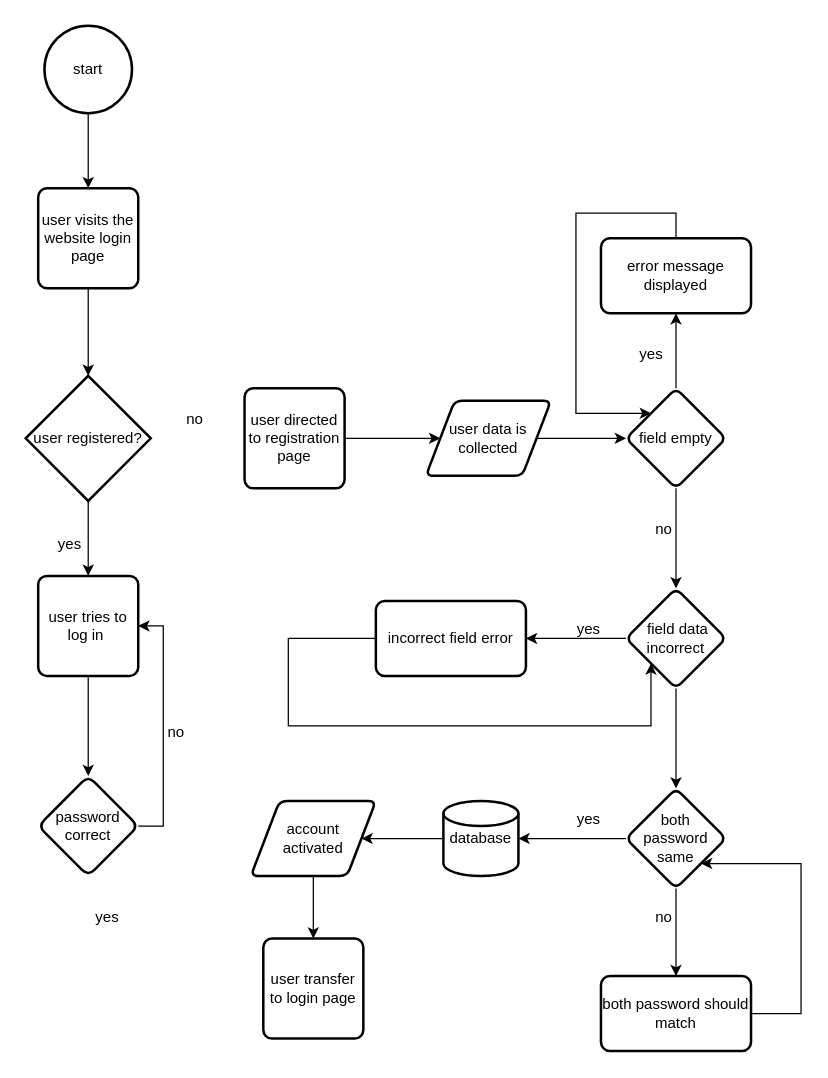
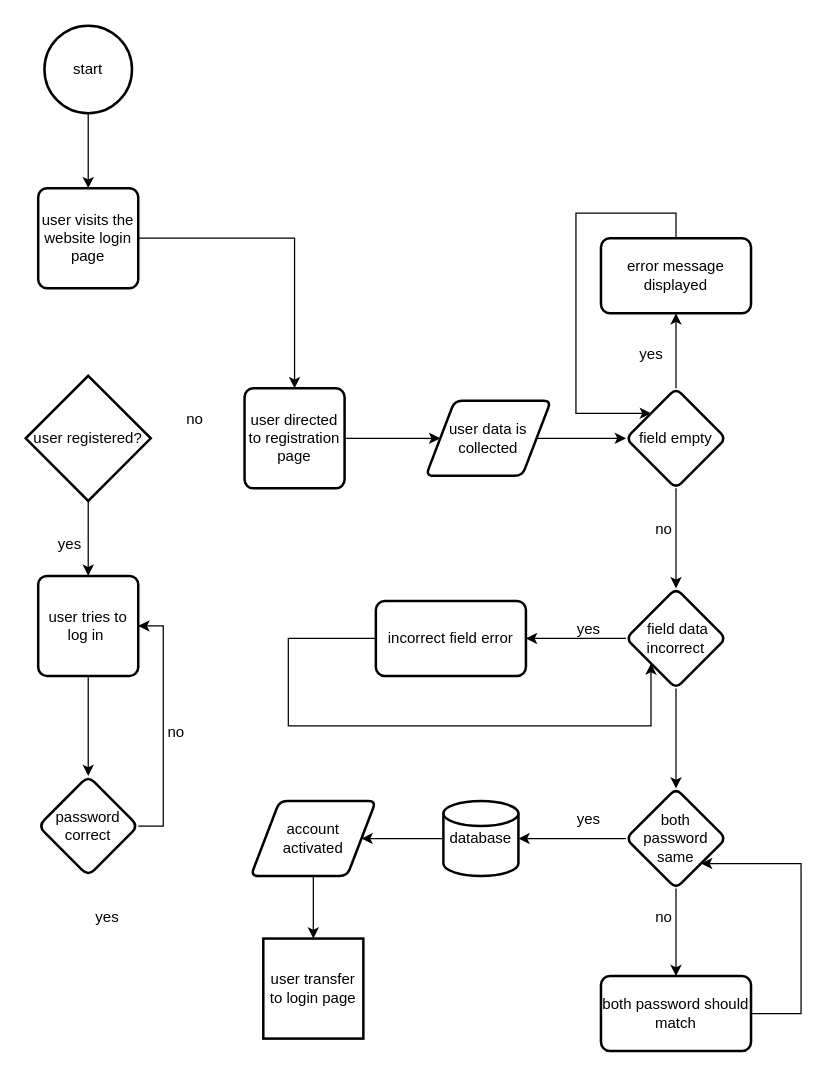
edge "user visits the website login page" -> "user registered?": now "user visits the website login page" -> "user directed to registration page"
node "user transfer to login page": shape rounded rectangle -> rectangle
